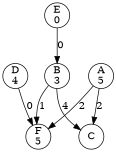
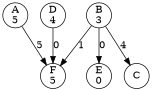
edge "E 0" -> "B 3": reversed
edge "A 5" -> "C": removed, label "2"
edge "A 5" -> "F 5": label "2" -> "5"
